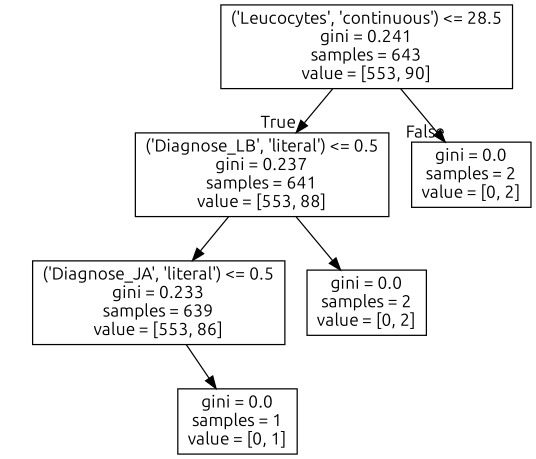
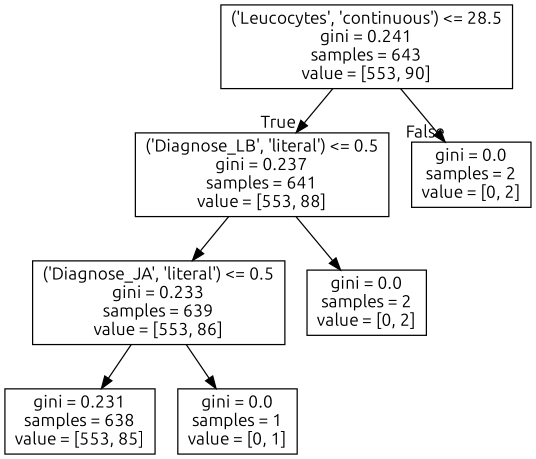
node "gini = 0.231 samples = 638 value = [553, 85]": added
